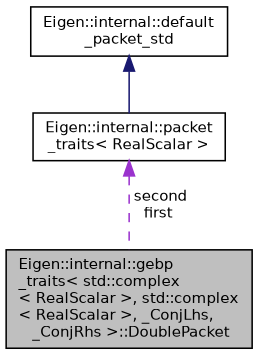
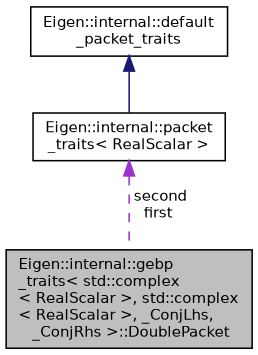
node "Eigen::internal::default _packet_std": label "Eigen::internal::default _packet_std" -> "Eigen::internal::default _packet_traits"
